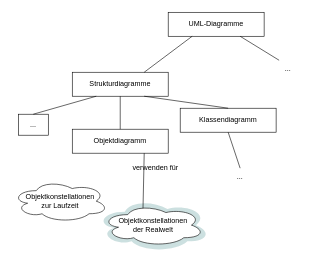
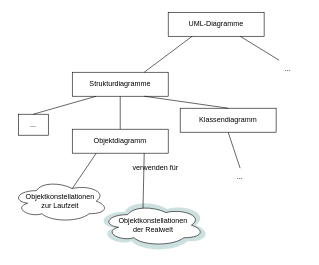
edge "Objektdiagramm" -- "Objektkonstellationen zur Laufzeit": added
